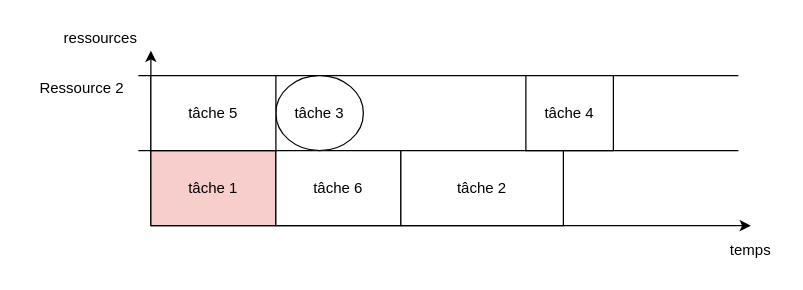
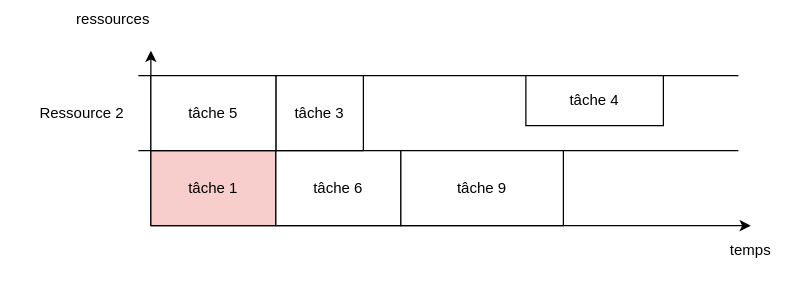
node "ressources": moved (101, 38) -> (113, 19)
node "Ressource 2": moved (82, 88) -> (82, 113)
node "tâche 3": shape ellipse -> rectangle
node "tâche 4": size 88x75 -> 138x50
node "tâche 2": label "tâche 2" -> "tâche 9"
